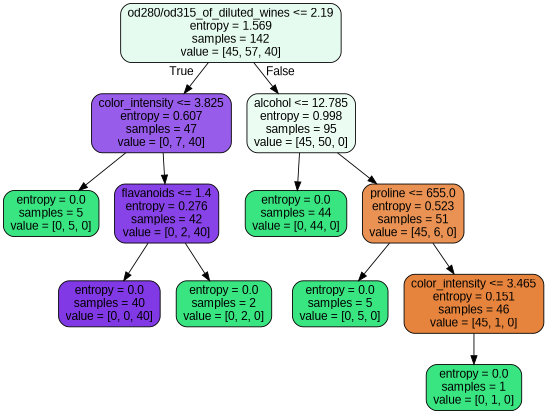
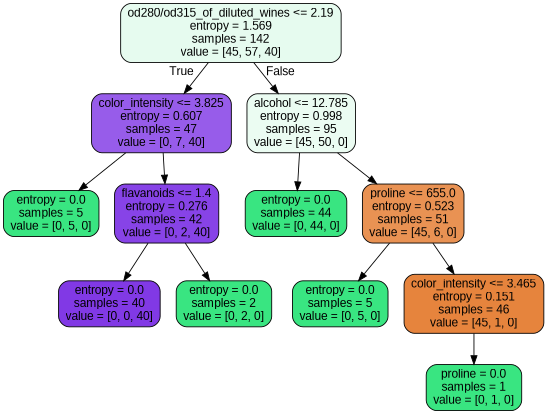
node "entropy = 0.0 samples = 1 value = [0, 1, 0]": label "entropy = 0.0 samples = 1 value = [0, 1, 0]" -> "proline = 0.0 samples = 1 value = [0, 1, 0]"
